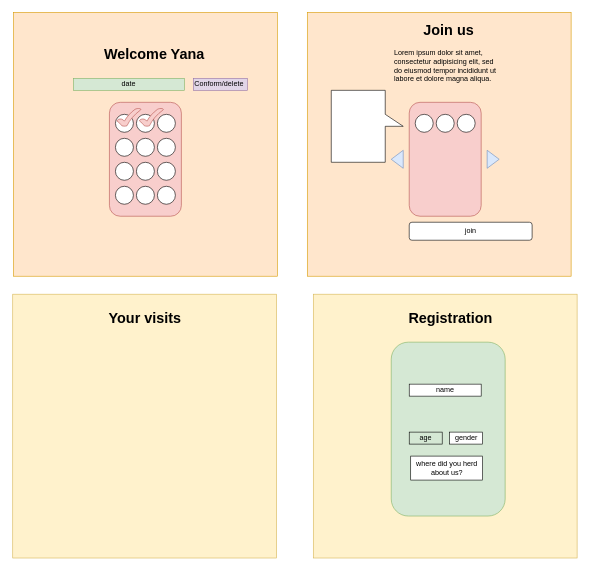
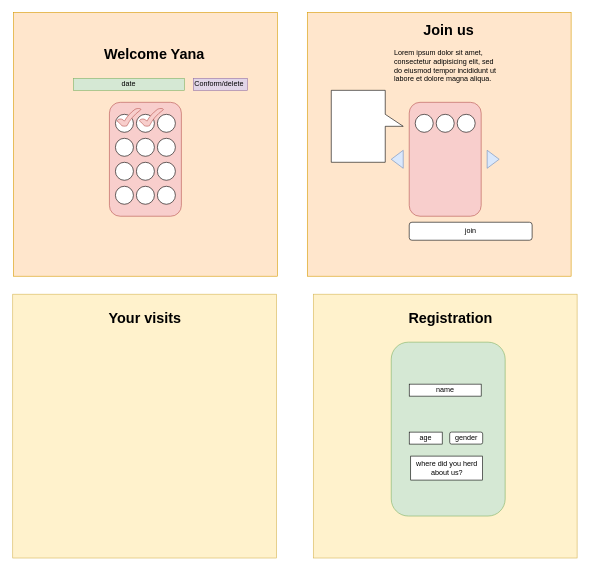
node "age": fillcolor #d5e8d4 -> #ffffff
node "gender": shape rectangle -> rounded rectangle
